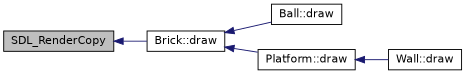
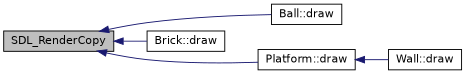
edge "Ball::draw" -> "Brick::draw": now "Ball::draw" -> "SDL_RenderCopy"
edge "Platform::draw" -> "Brick::draw": now "Platform::draw" -> "SDL_RenderCopy"
